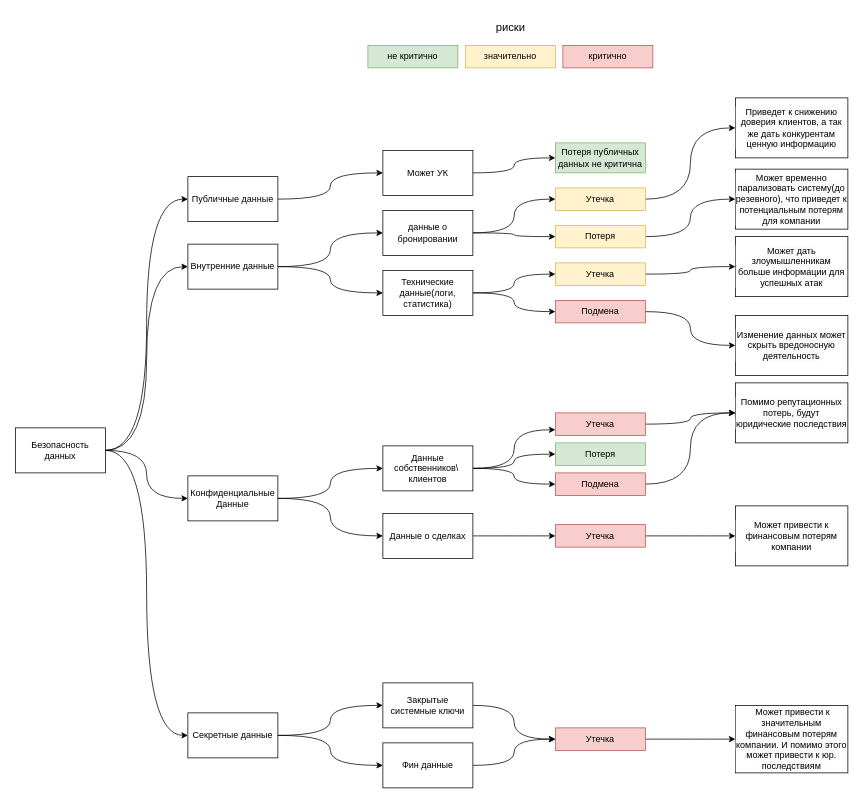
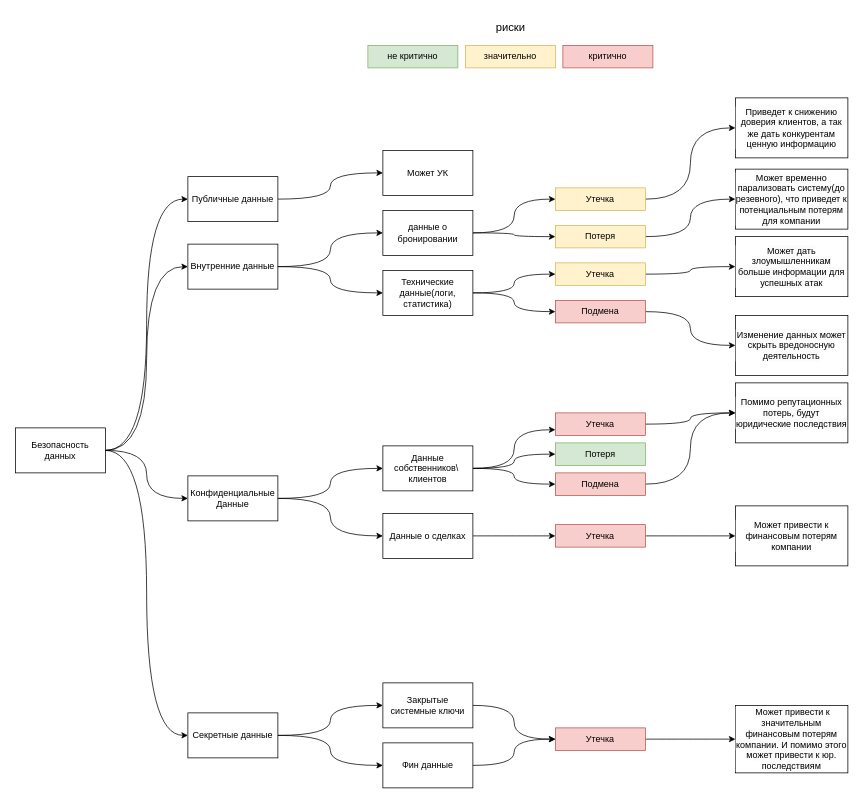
node "Потеря публичных данных не критична": removed
edge "Может УК" -> "Потеря публичных данных не критична": removed
